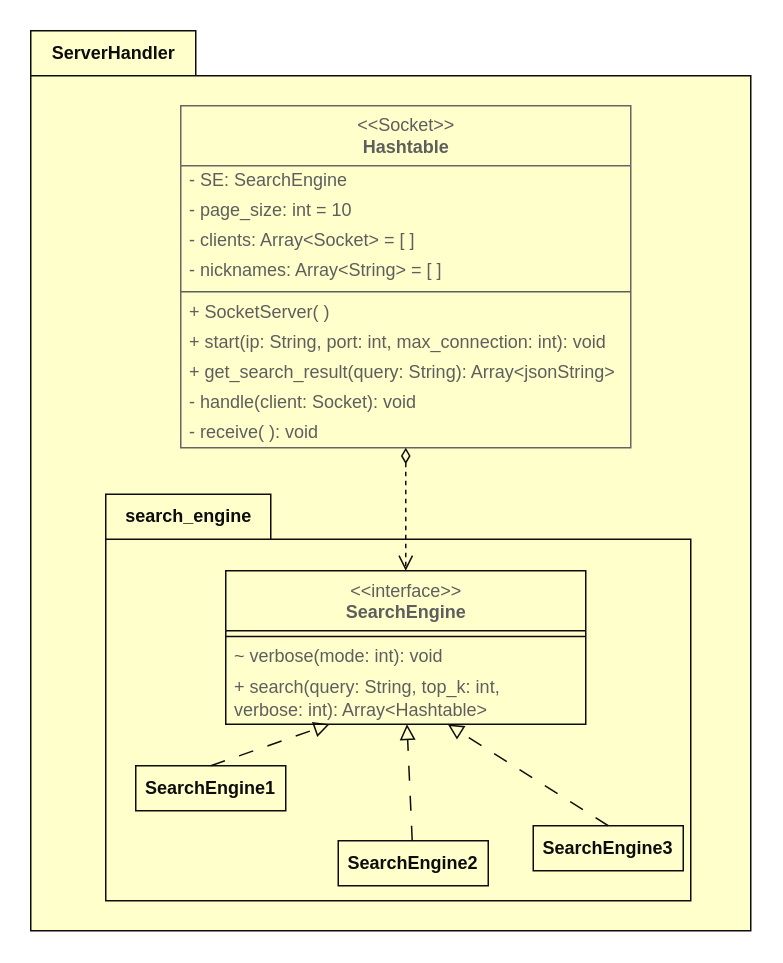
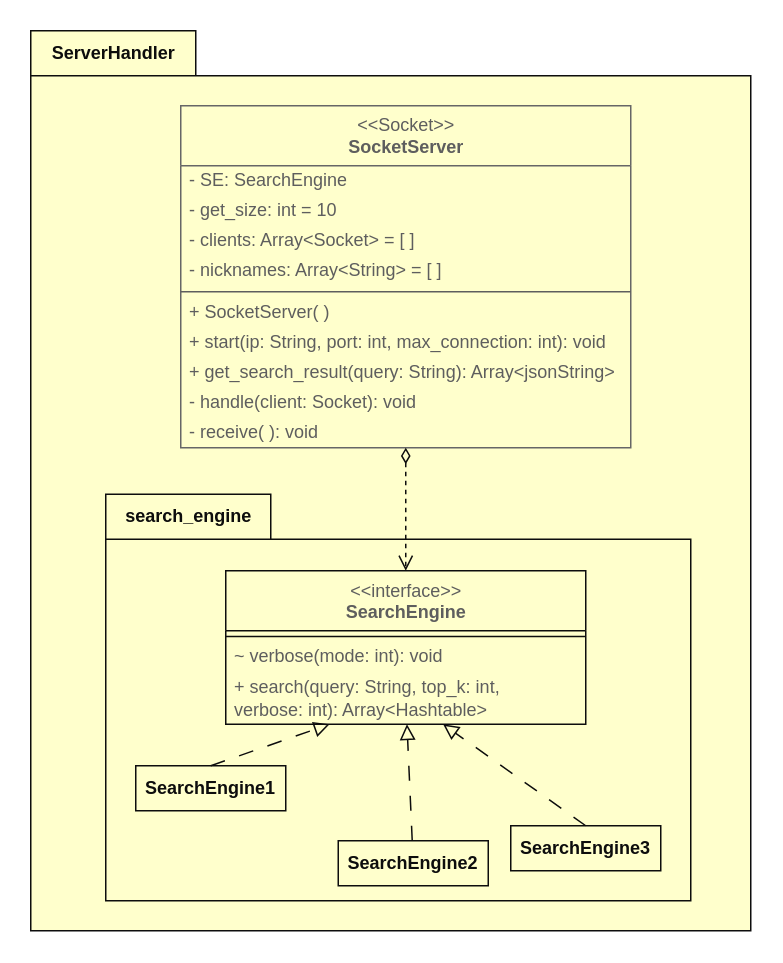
node "<<Socket>> Hashtable": label "<<Socket>> Hashtable" -> "<<Socket>> SocketServer"
node "- page_size: int = 10": label "- page_size: int = 10" -> "- get_size: int = 10"
node "SearchEngine3": moved (608, 848) -> (586, 848)
